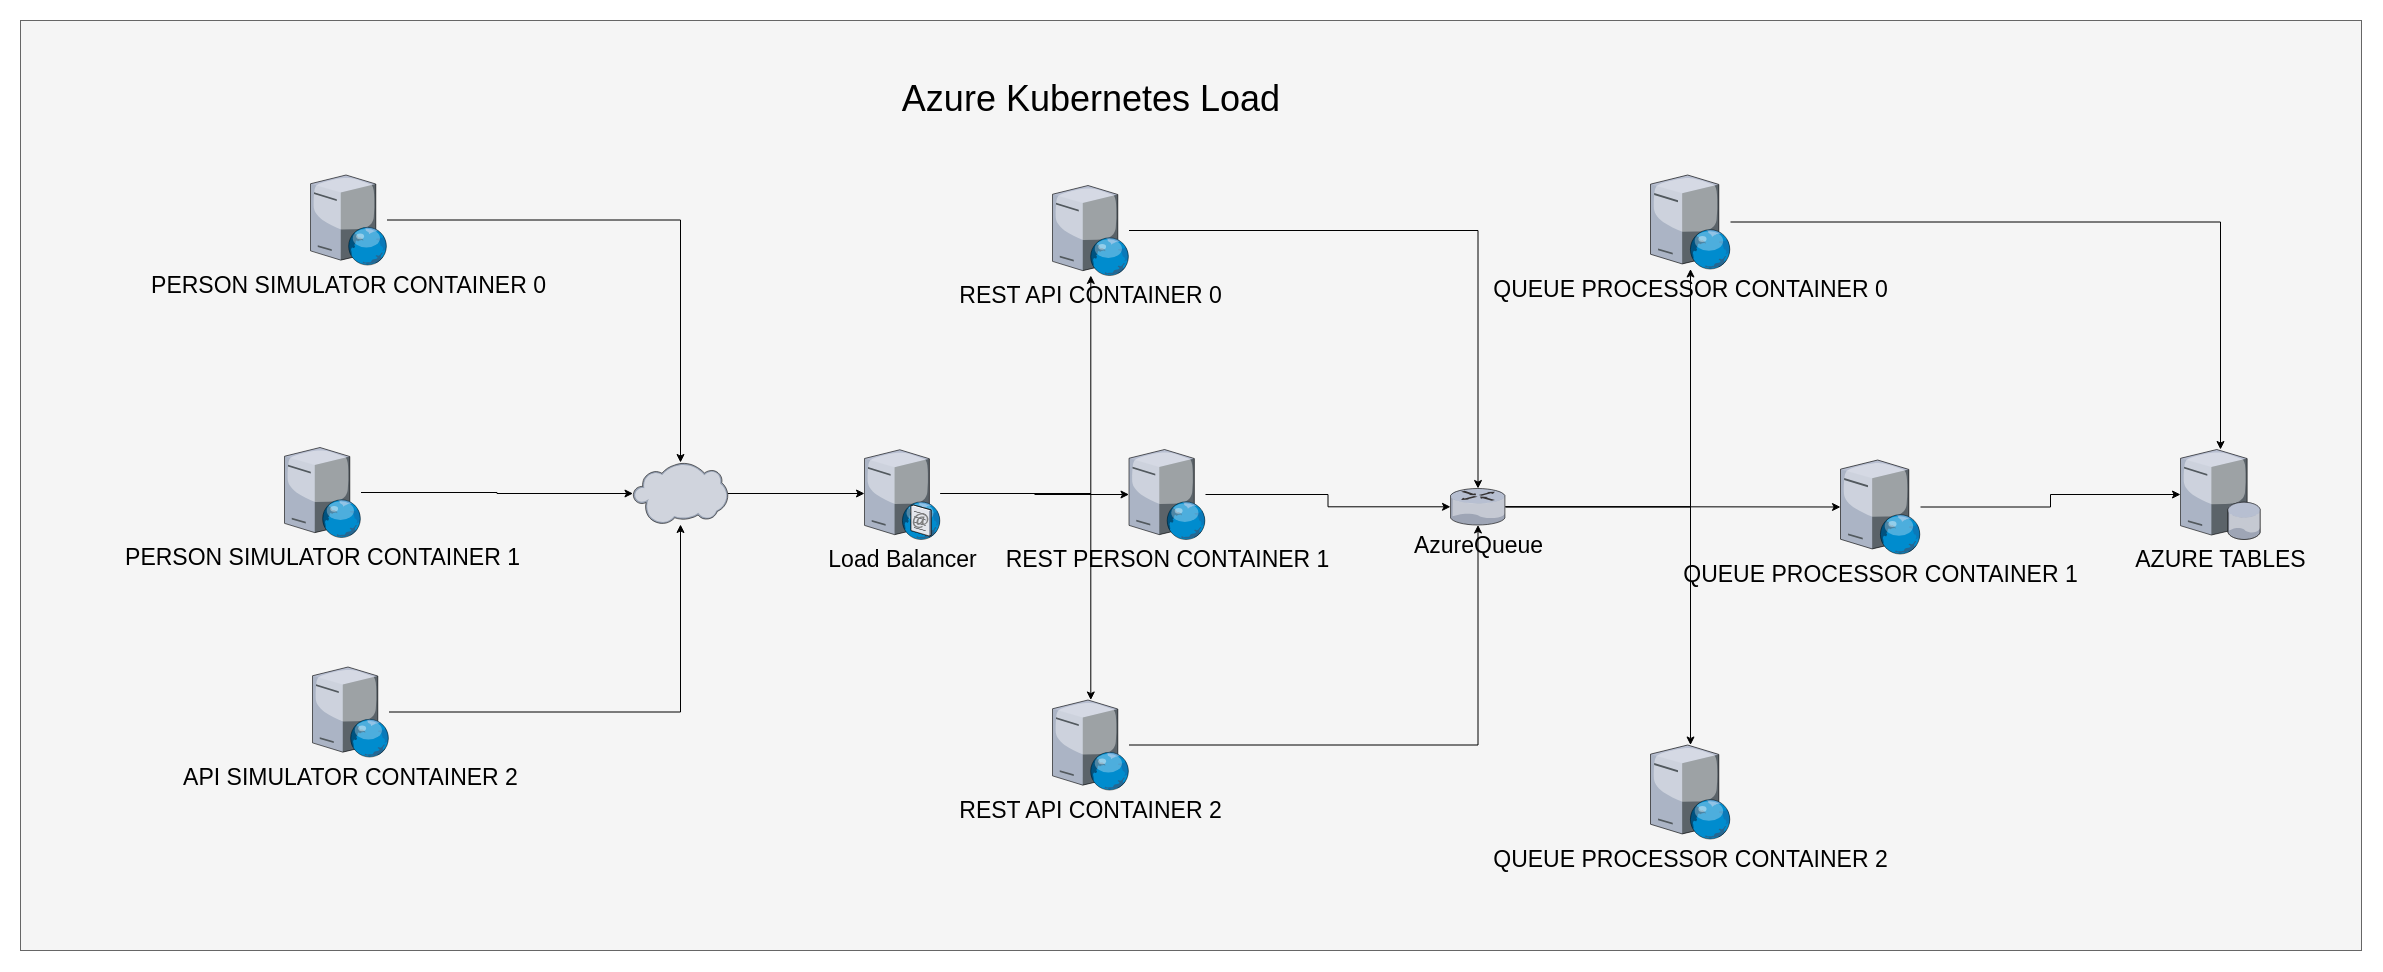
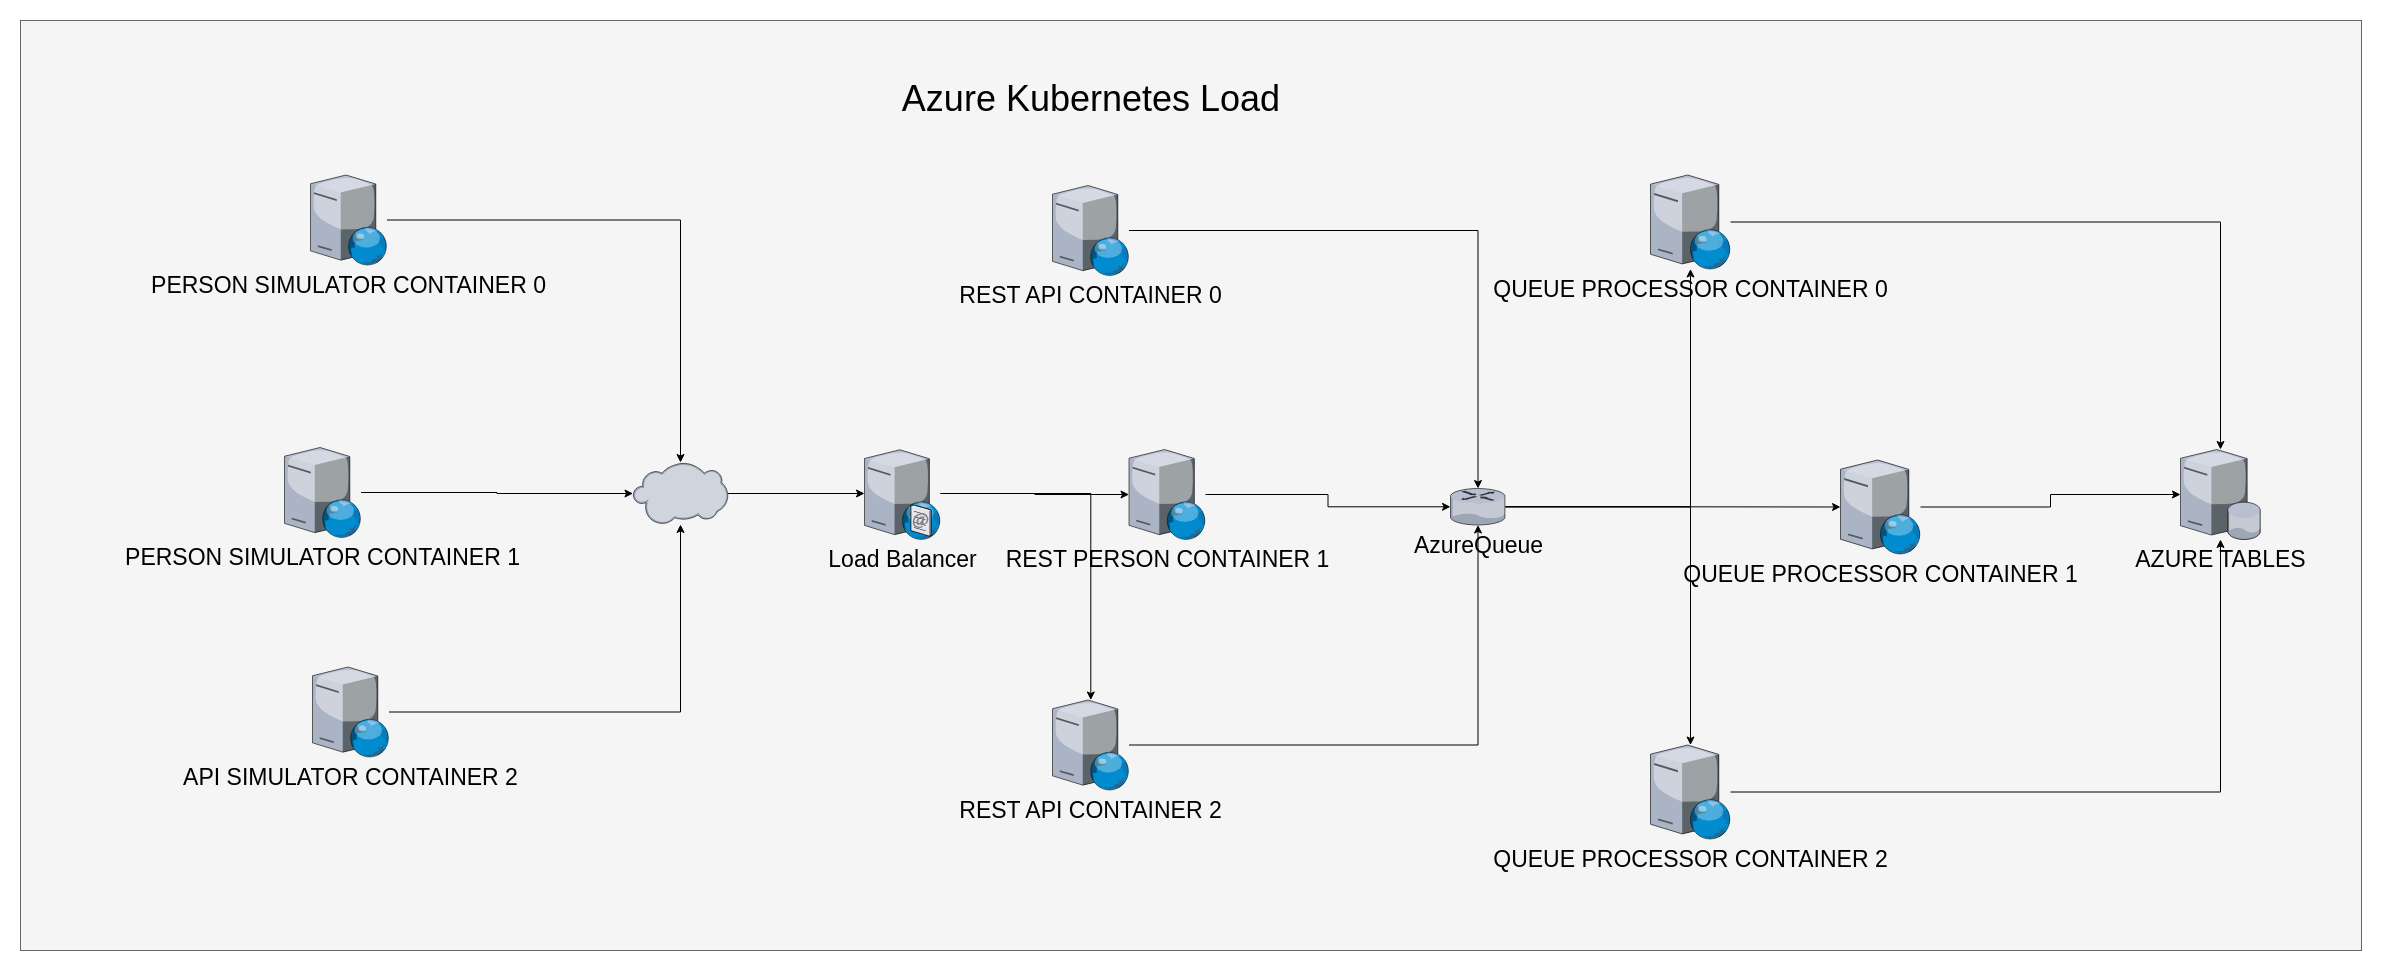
edge "Load Balancer" -> "REST API CONTAINER 0": removed
edge "QUEUE PROCESSOR CONTAINER 2" -> "AZURE TABLES": added
